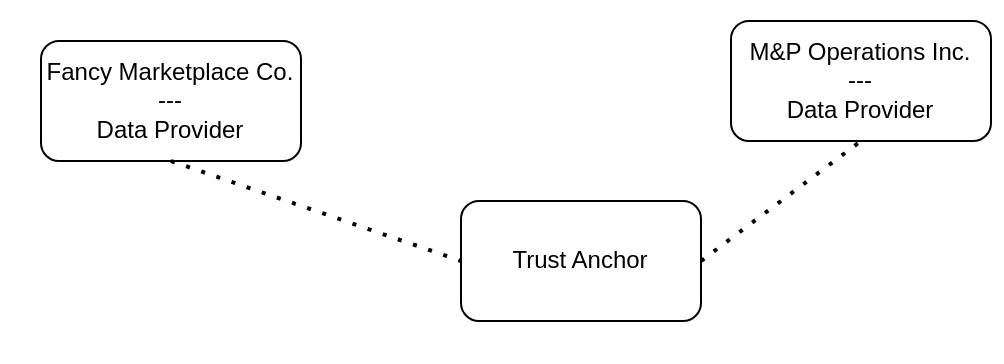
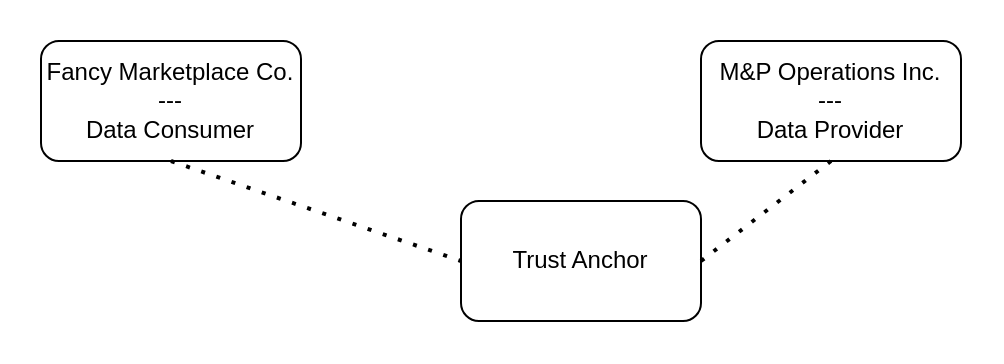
node "M&P Operations Inc. --- Data Provider": moved (861, 81) -> (831, 101)
node "Fancy Marketplace Co. --- Data Provider": label "Fancy Marketplace Co. --- Data Provider" -> "Fancy Marketplace Co. --- Data Consumer"
